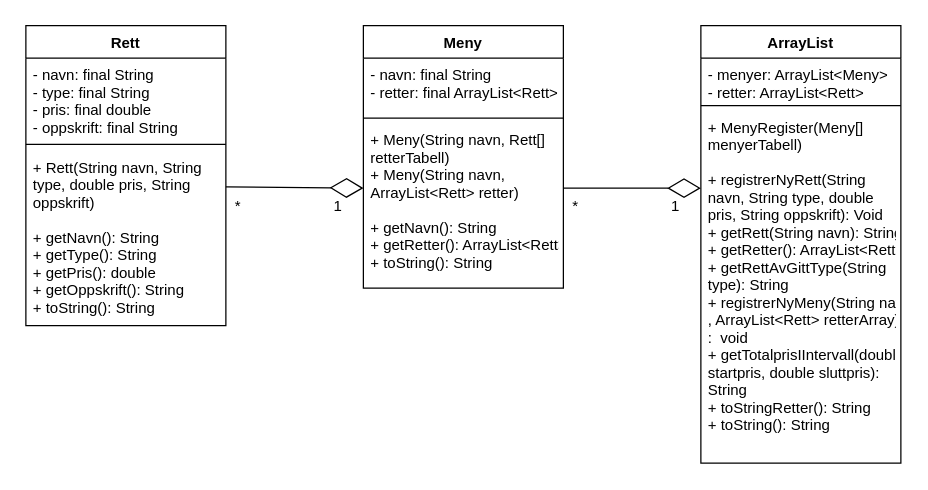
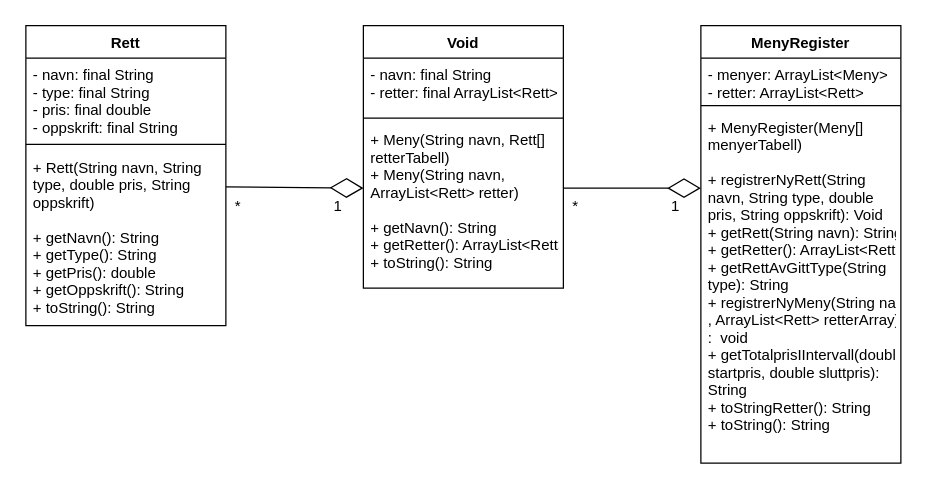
node "Meny": label "Meny" -> "Void"
node "ArrayList": label "ArrayList" -> "MenyRegister"
